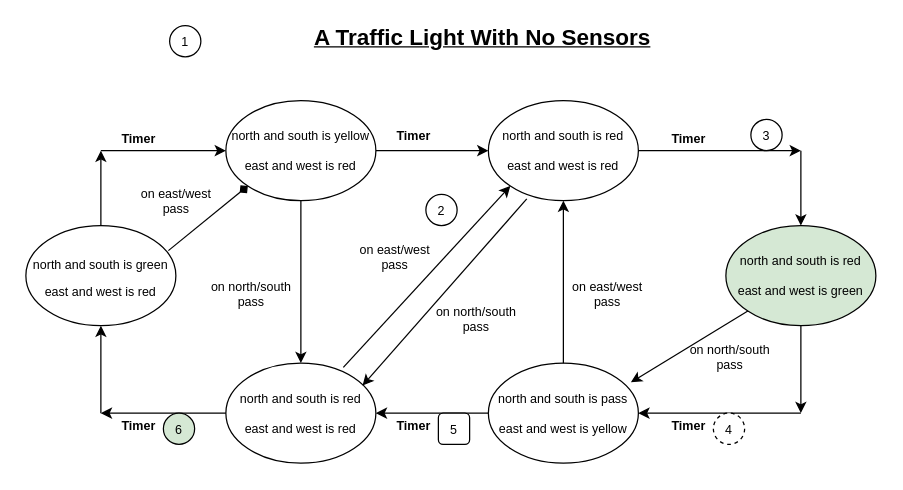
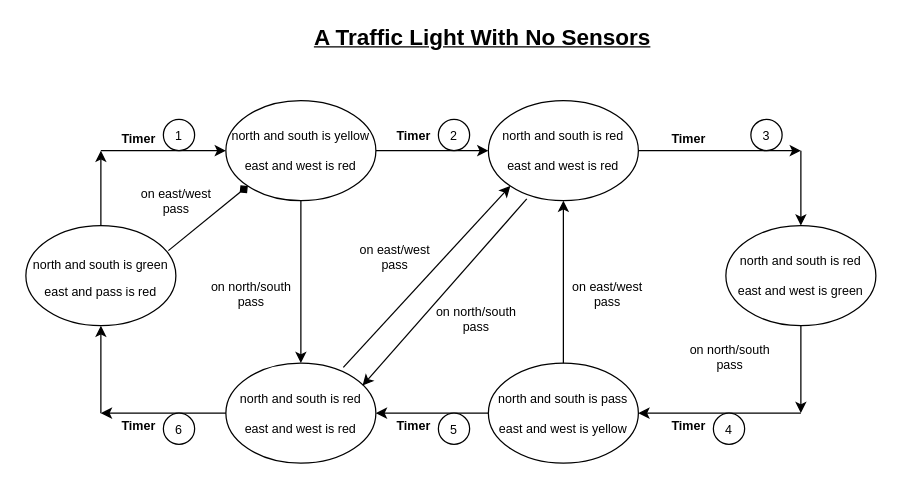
node "1": moved (185, 41) -> (179, 135)
node "2": moved (441, 210) -> (454, 135)
node "north and south is green east and west is red": label "north and south is green east and west is red" -> "north and south is green east and pass is red"
node "north and south is red east and west is green": fillcolor #d5e8d4 -> #ffffff
edge "north and south is red east and west is green" -> "north and south is pass east and west is yellow": removed
node "6": fillcolor #d5e8d4 -> #ffffff
node "5": shape rounded rectangle -> ellipse
node "4": style dashed -> solid
